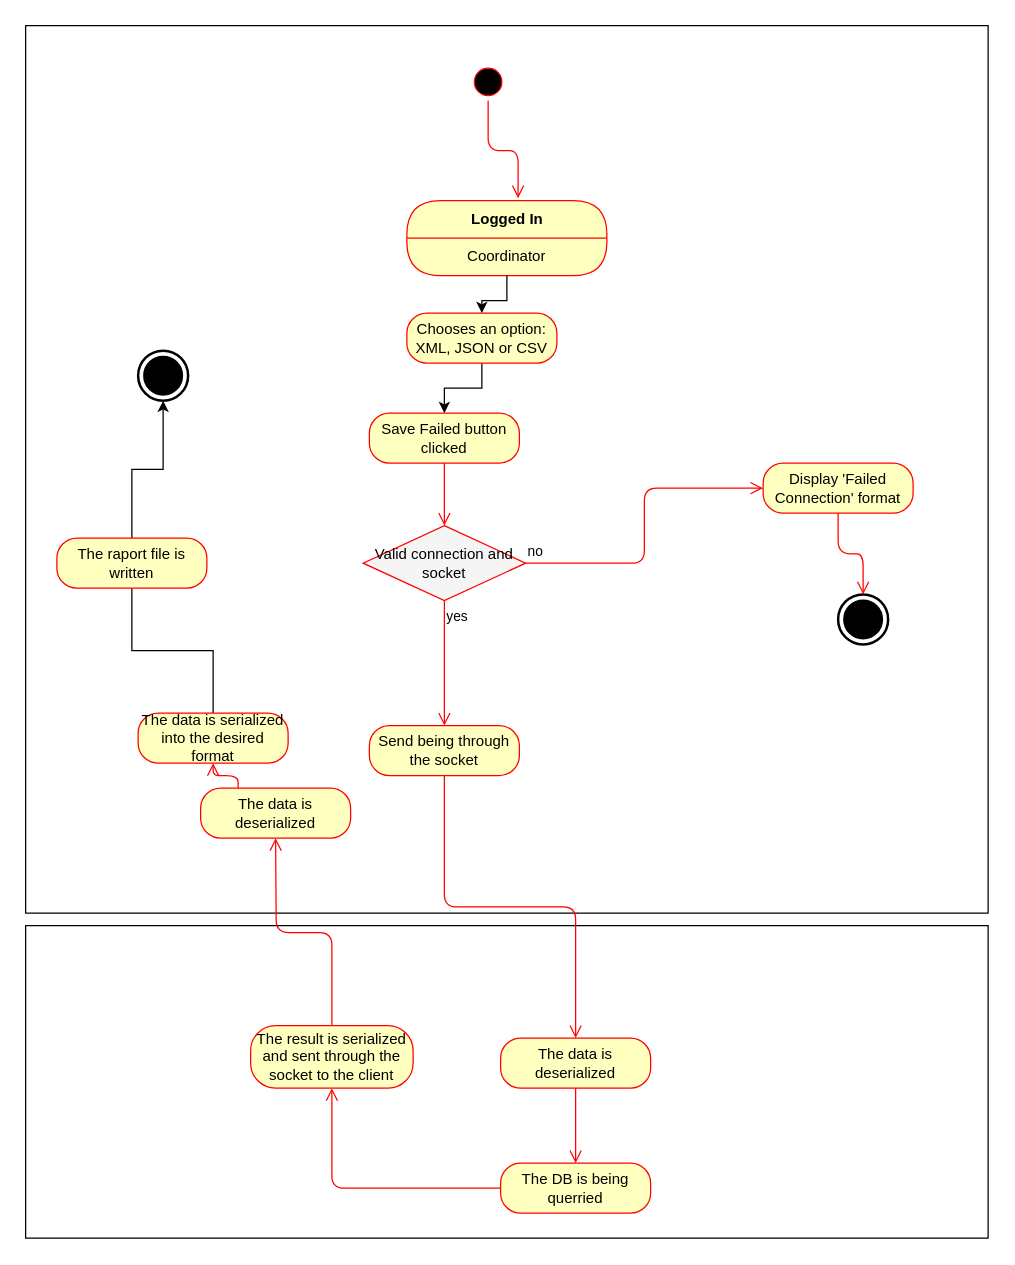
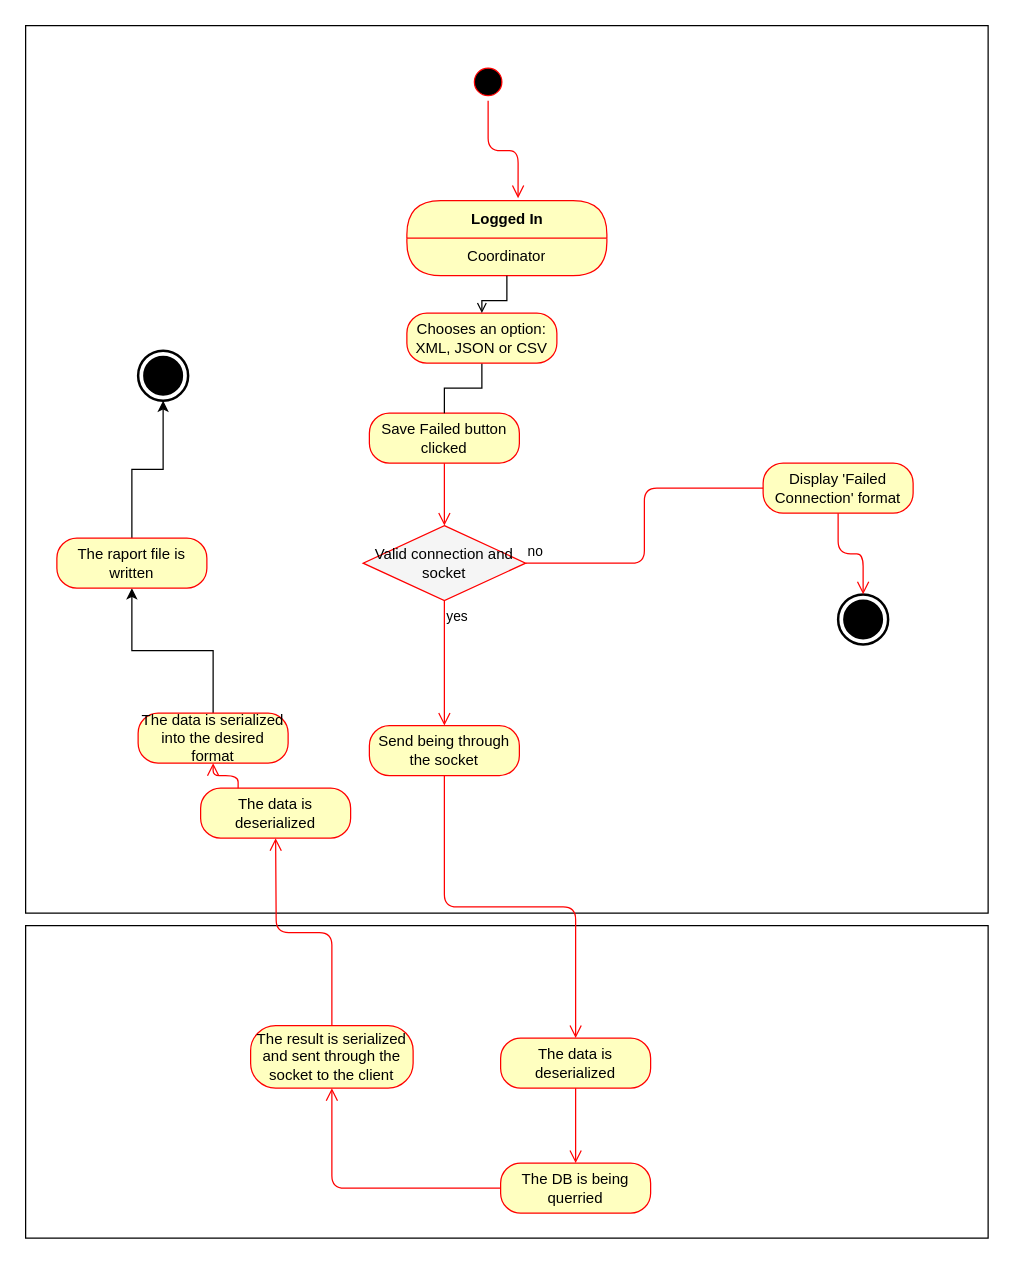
edge "Coordinator" -> "Chooses an option: XML, JSON or CSV": arrowhead classic -> open
edge "Chooses an option: XML, JSON or CSV" -> "Save Failed button clicked": arrowhead classic -> none
edge "Valid connection and socket" -> "Display 'Failed Connection' format": arrowhead open -> none
edge "The raport file is written" -- "The data is serialized into the desired format": arrowhead none -> classic
